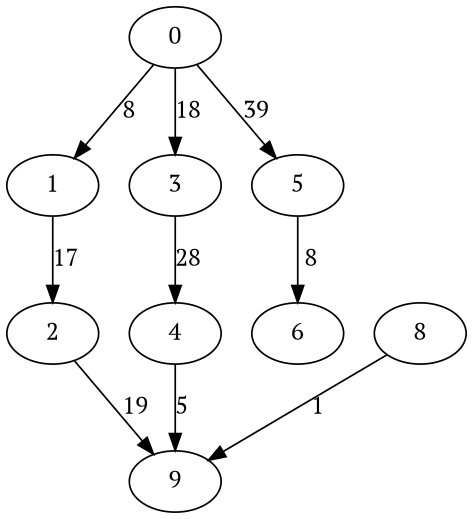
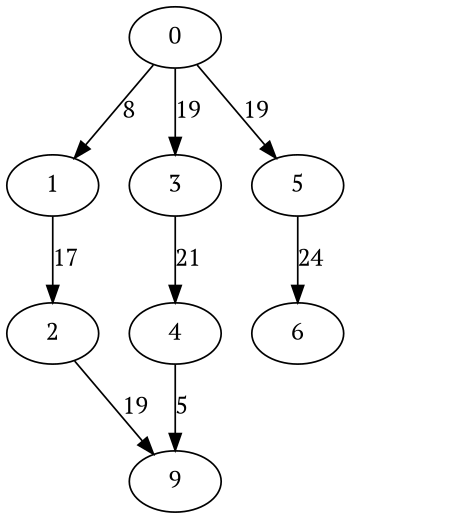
edge "0" -> "3": label "18" -> "19"
edge "0" -> "5": label "39" -> "19"
edge "3" -> "4": label "28" -> "21"
edge "5" -> "6": label "8" -> "24"
node "8": removed
